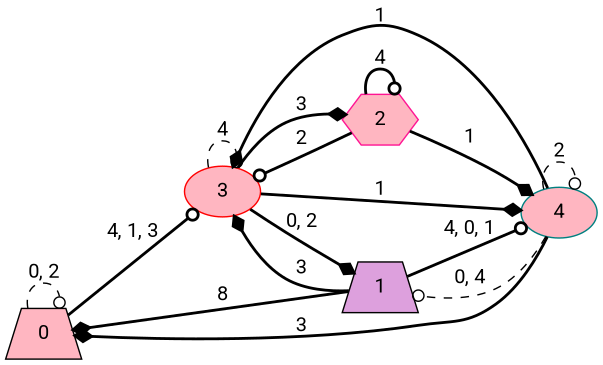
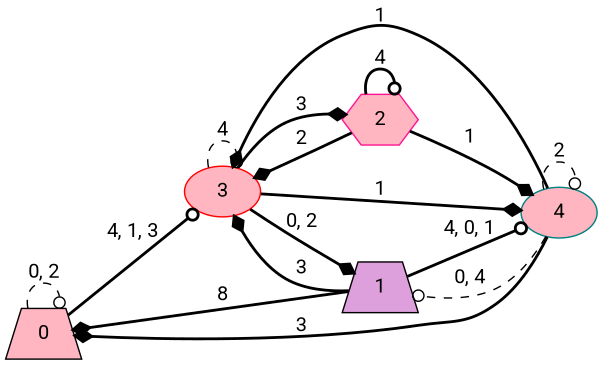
edge "2" -> "3": arrowhead odot -> diamond
